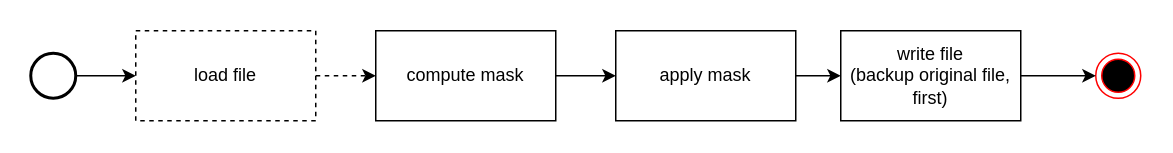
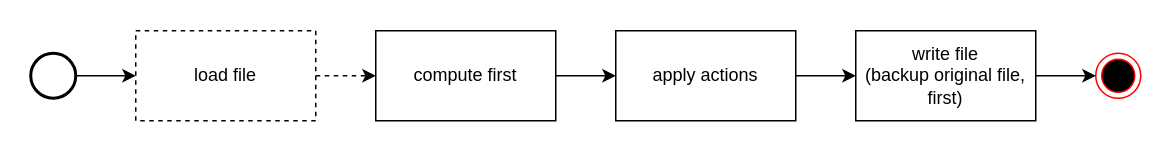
node "compute mask": label "compute mask" -> "compute first"
node "apply mask": label "apply mask" -> "apply actions"
node "write file (backup original file, first)": moved (931, 76) -> (946, 76)
